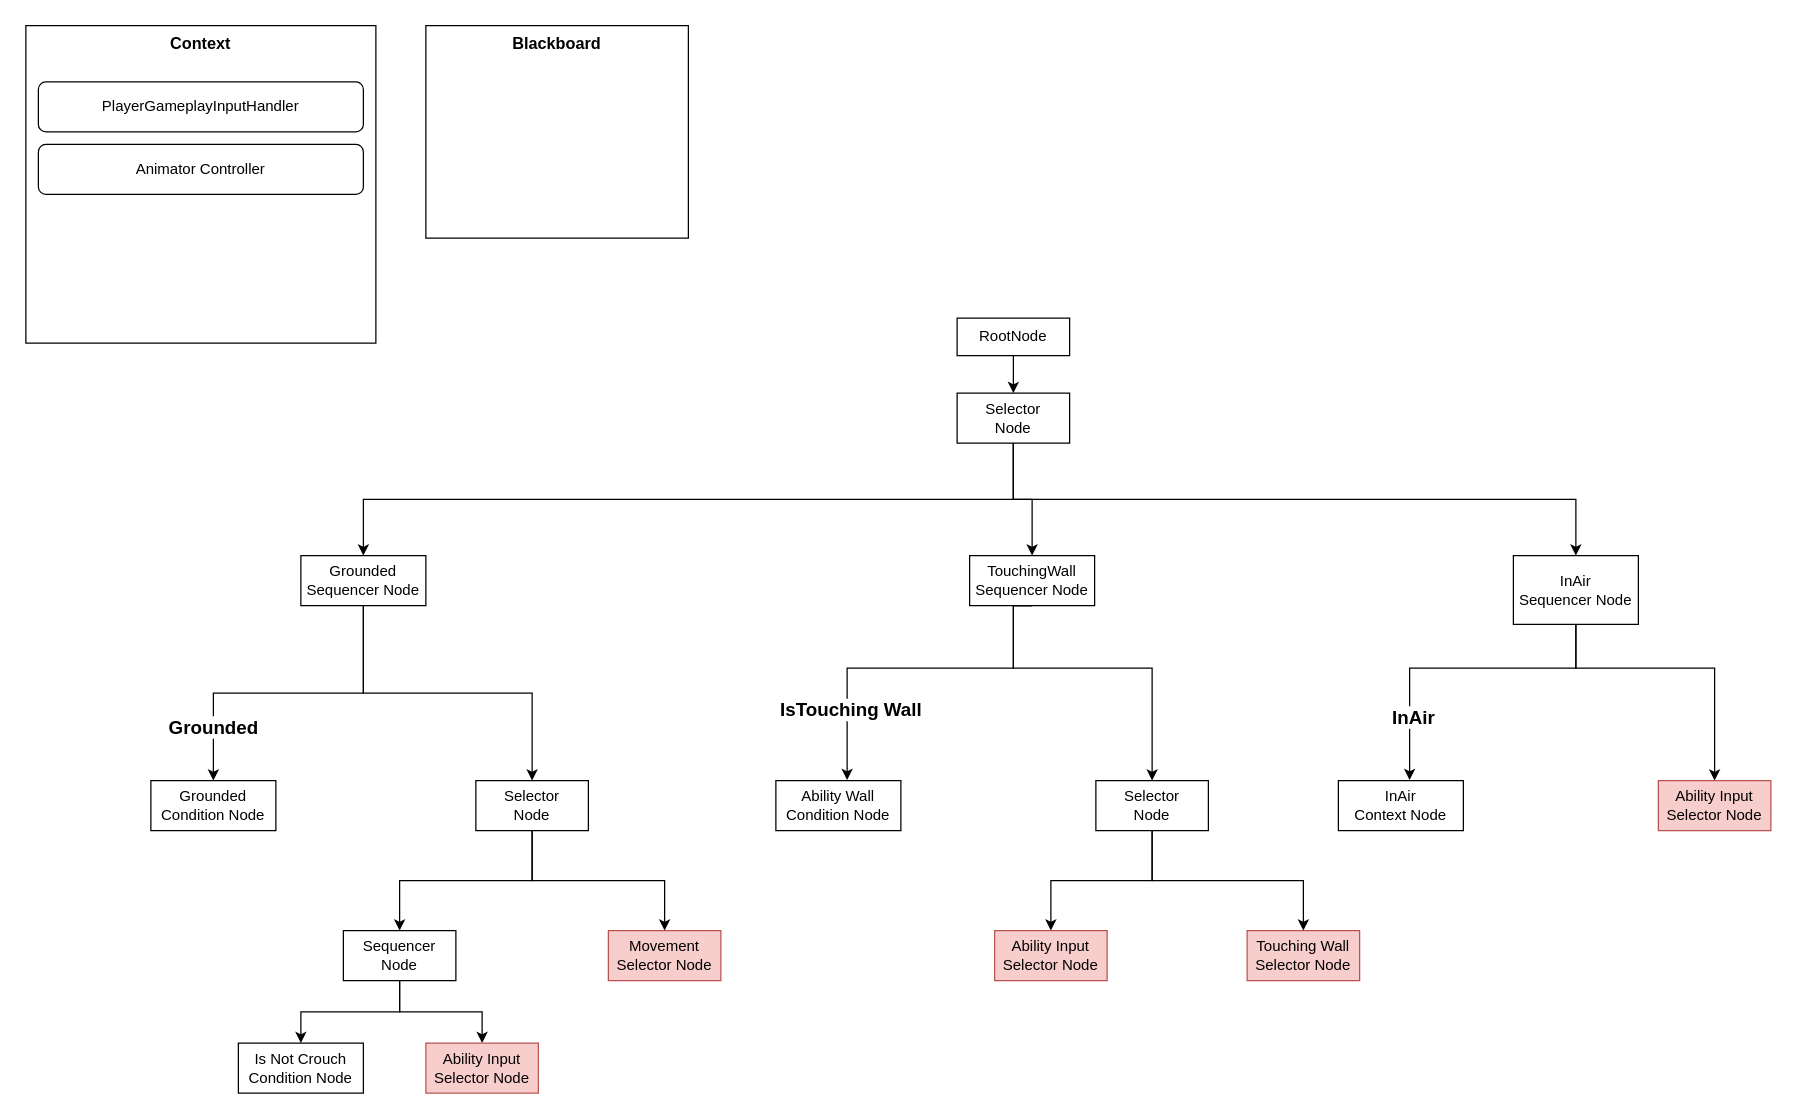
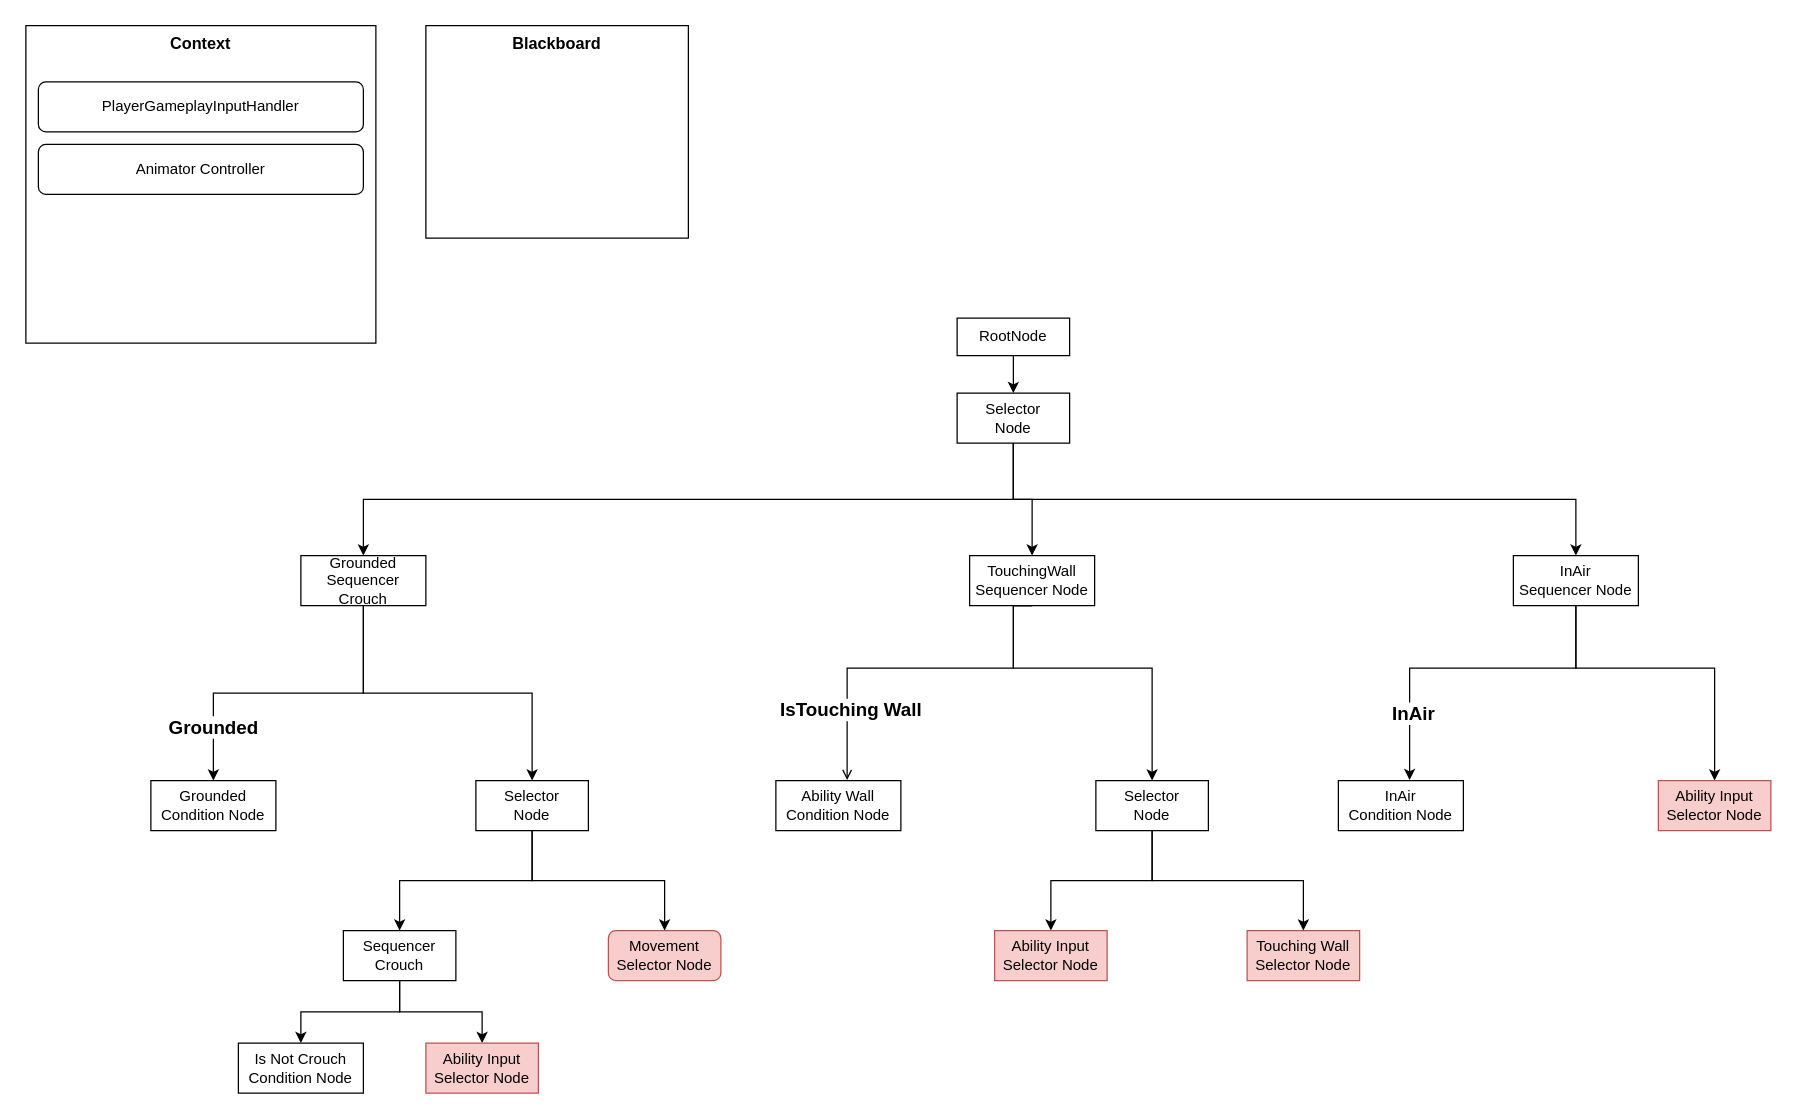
node "Grounded Sequencer Node": label "Grounded Sequencer Node" -> "Grounded Sequencer Crouch"
node "InAir Sequencer Node": size 125x69 -> 125x50
edge "TouchingWall Sequencer Node" -> "Ability Wall Condition Node": arrowhead classic -> open
node "InAir Context Node": label "InAir Context Node" -> "InAir Condition Node"
node "Sequencer Node": label "Sequencer Node" -> "Sequencer Crouch"
node "Movement Selector Node": shape rectangle -> rounded rectangle
